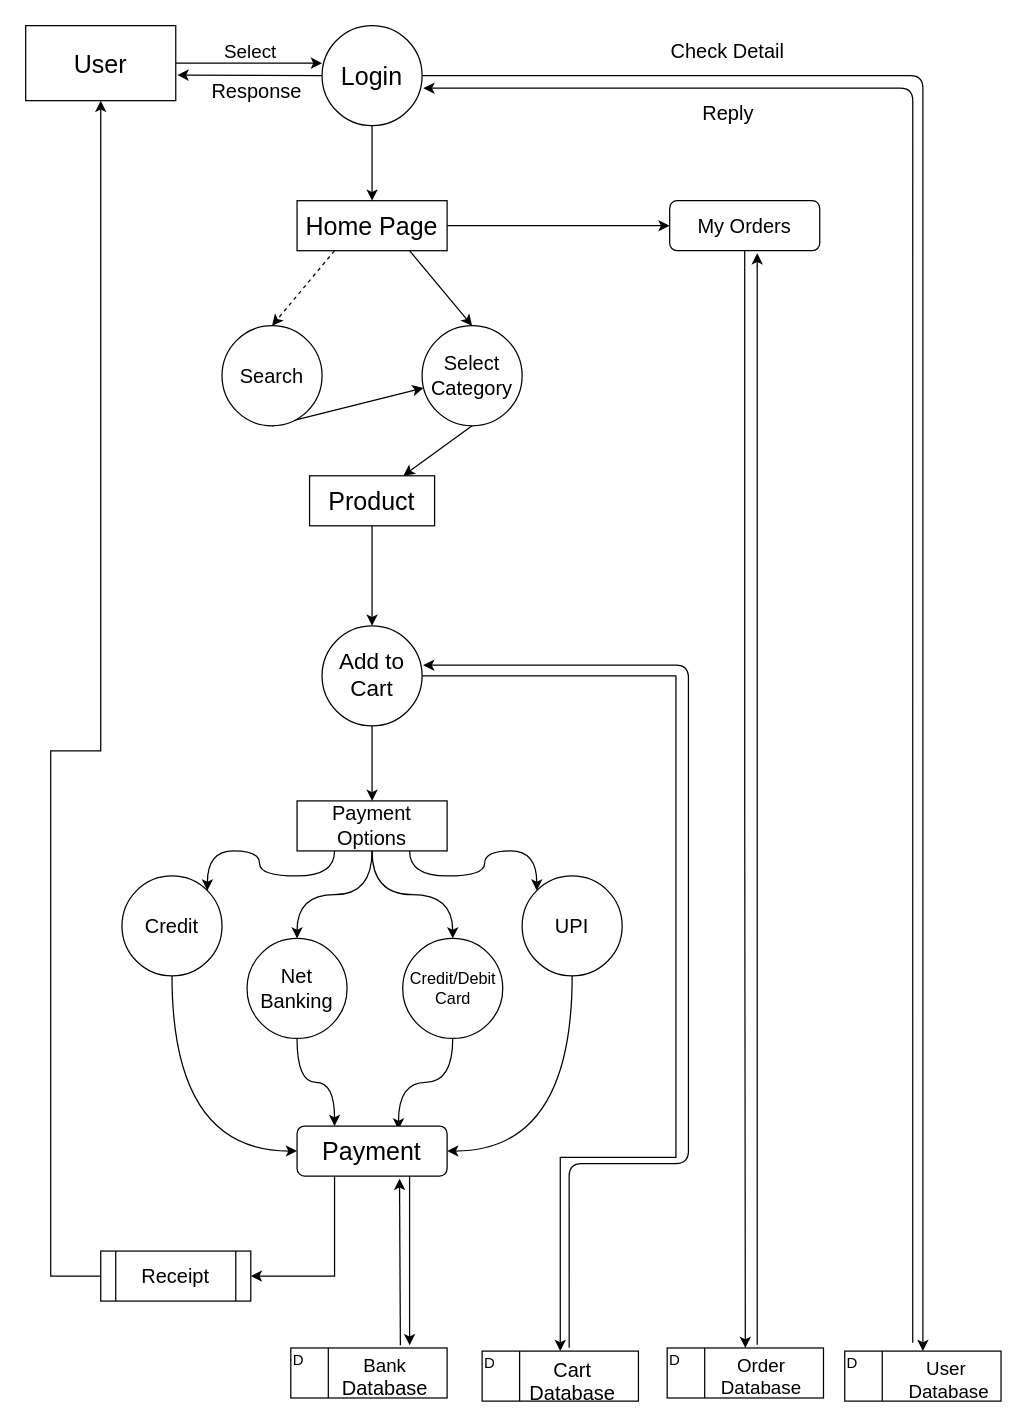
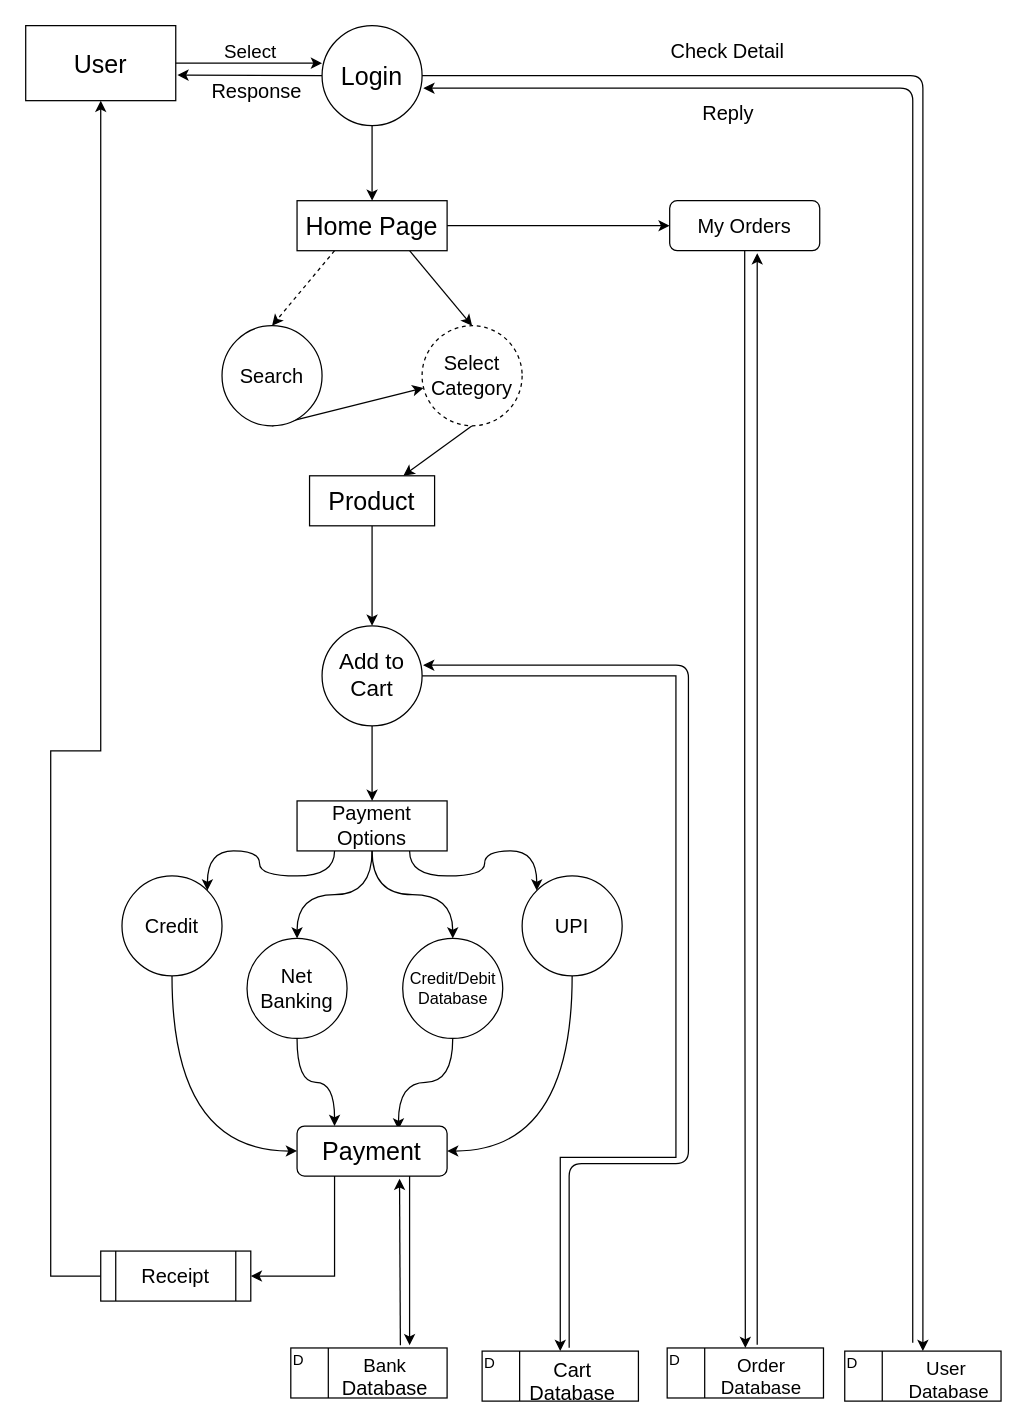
node "Select Category": style solid -> dashed
node "Credit/Debit Card": label "Credit/Debit Card" -> "Credit/Debit Database"
